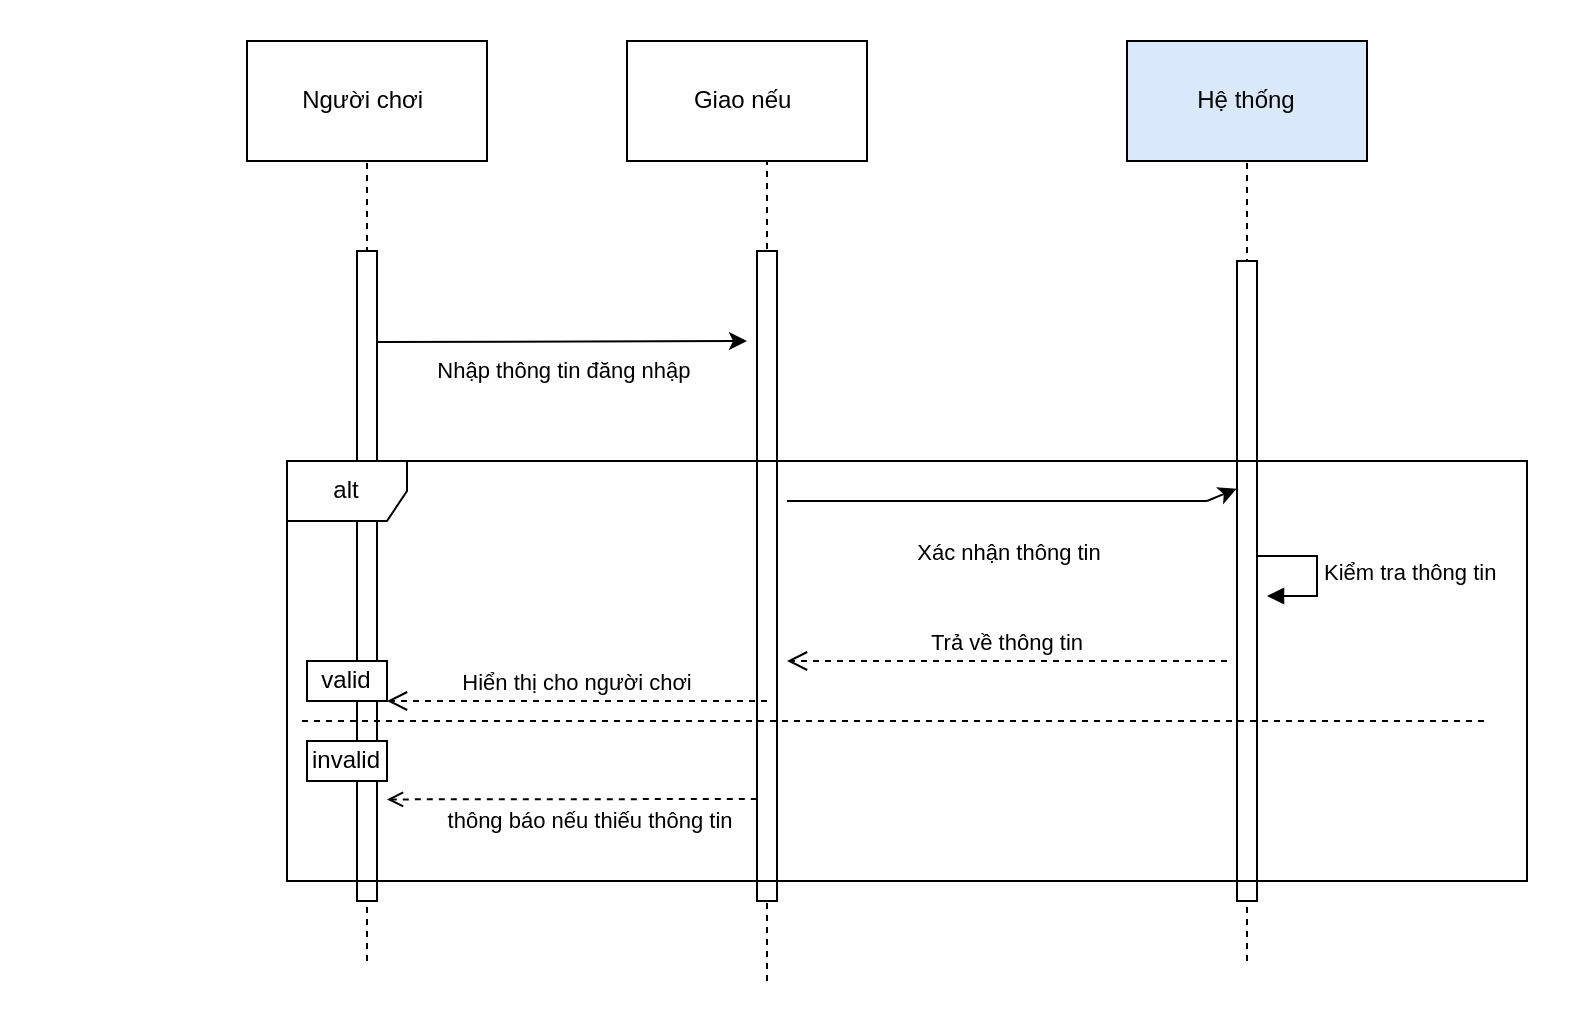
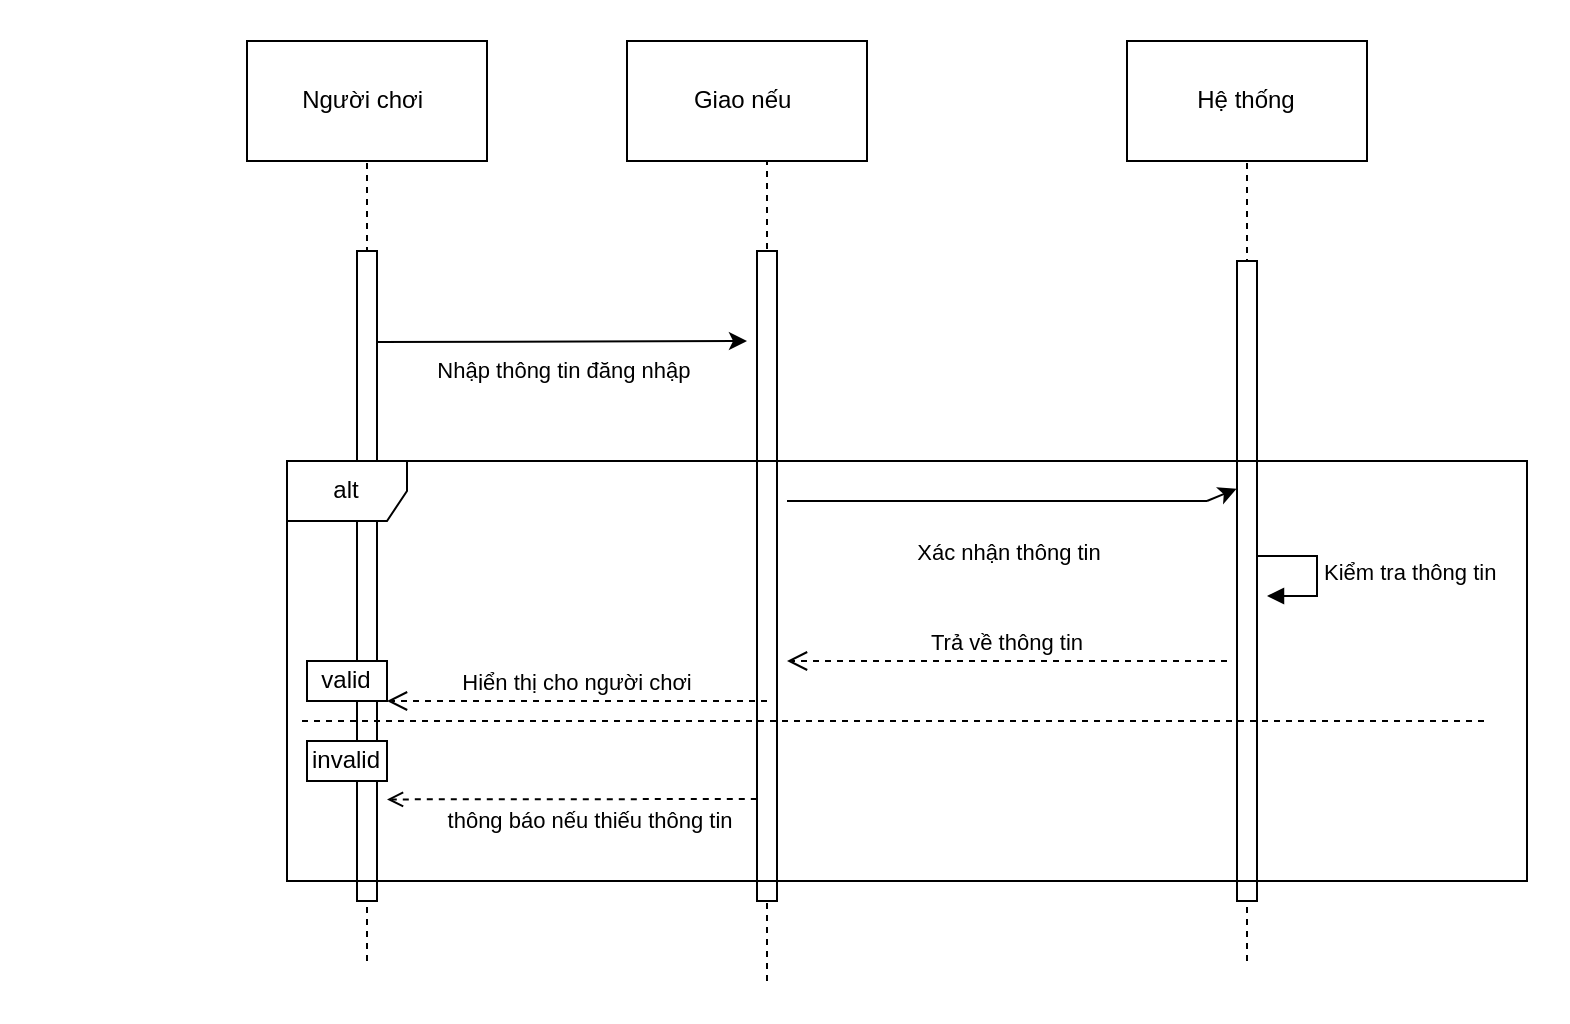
node "Hệ thống": fillcolor #dae8fc -> #ffffff
